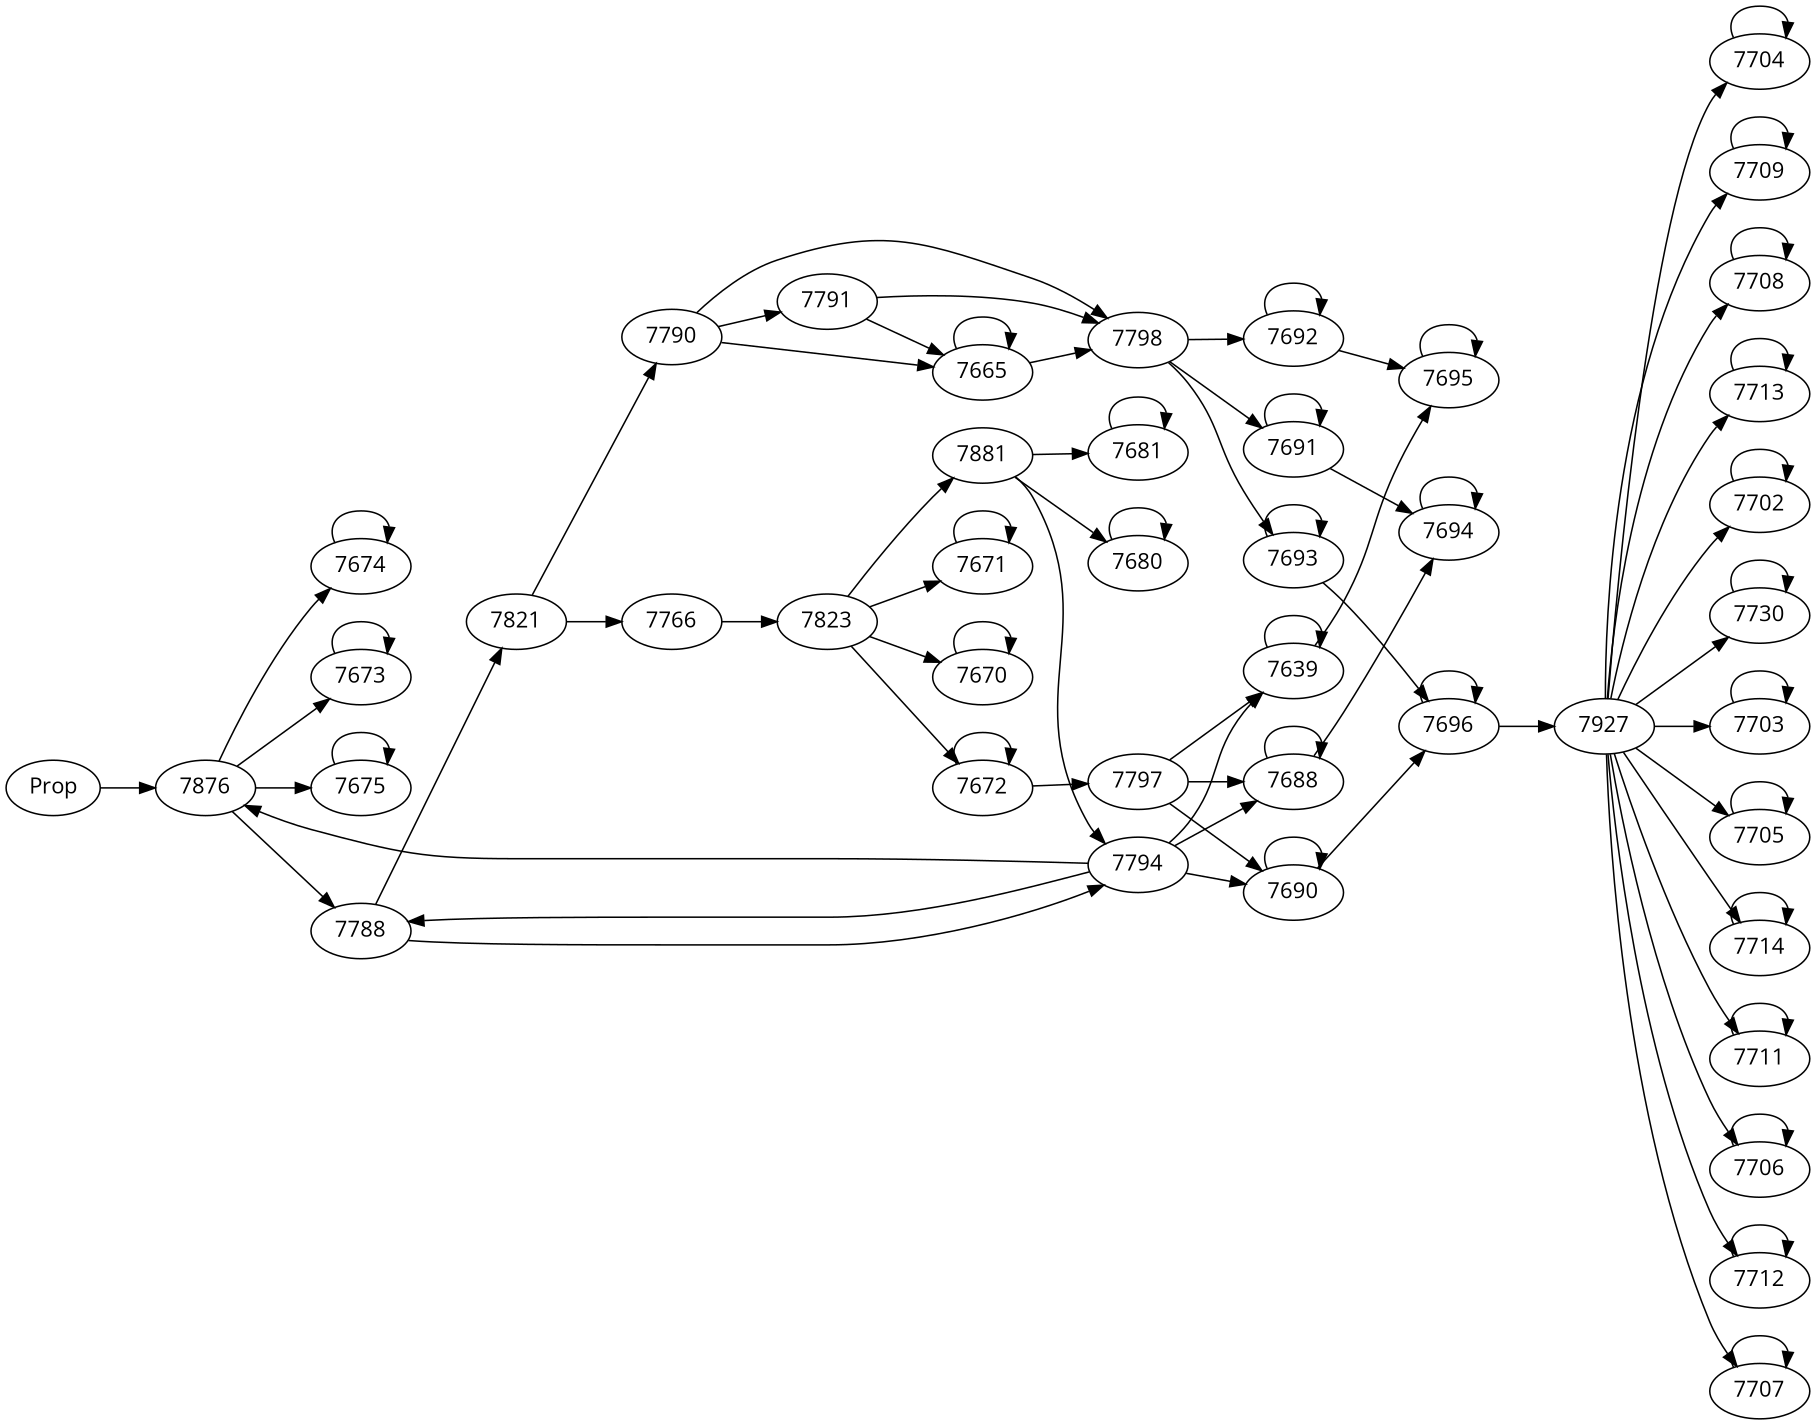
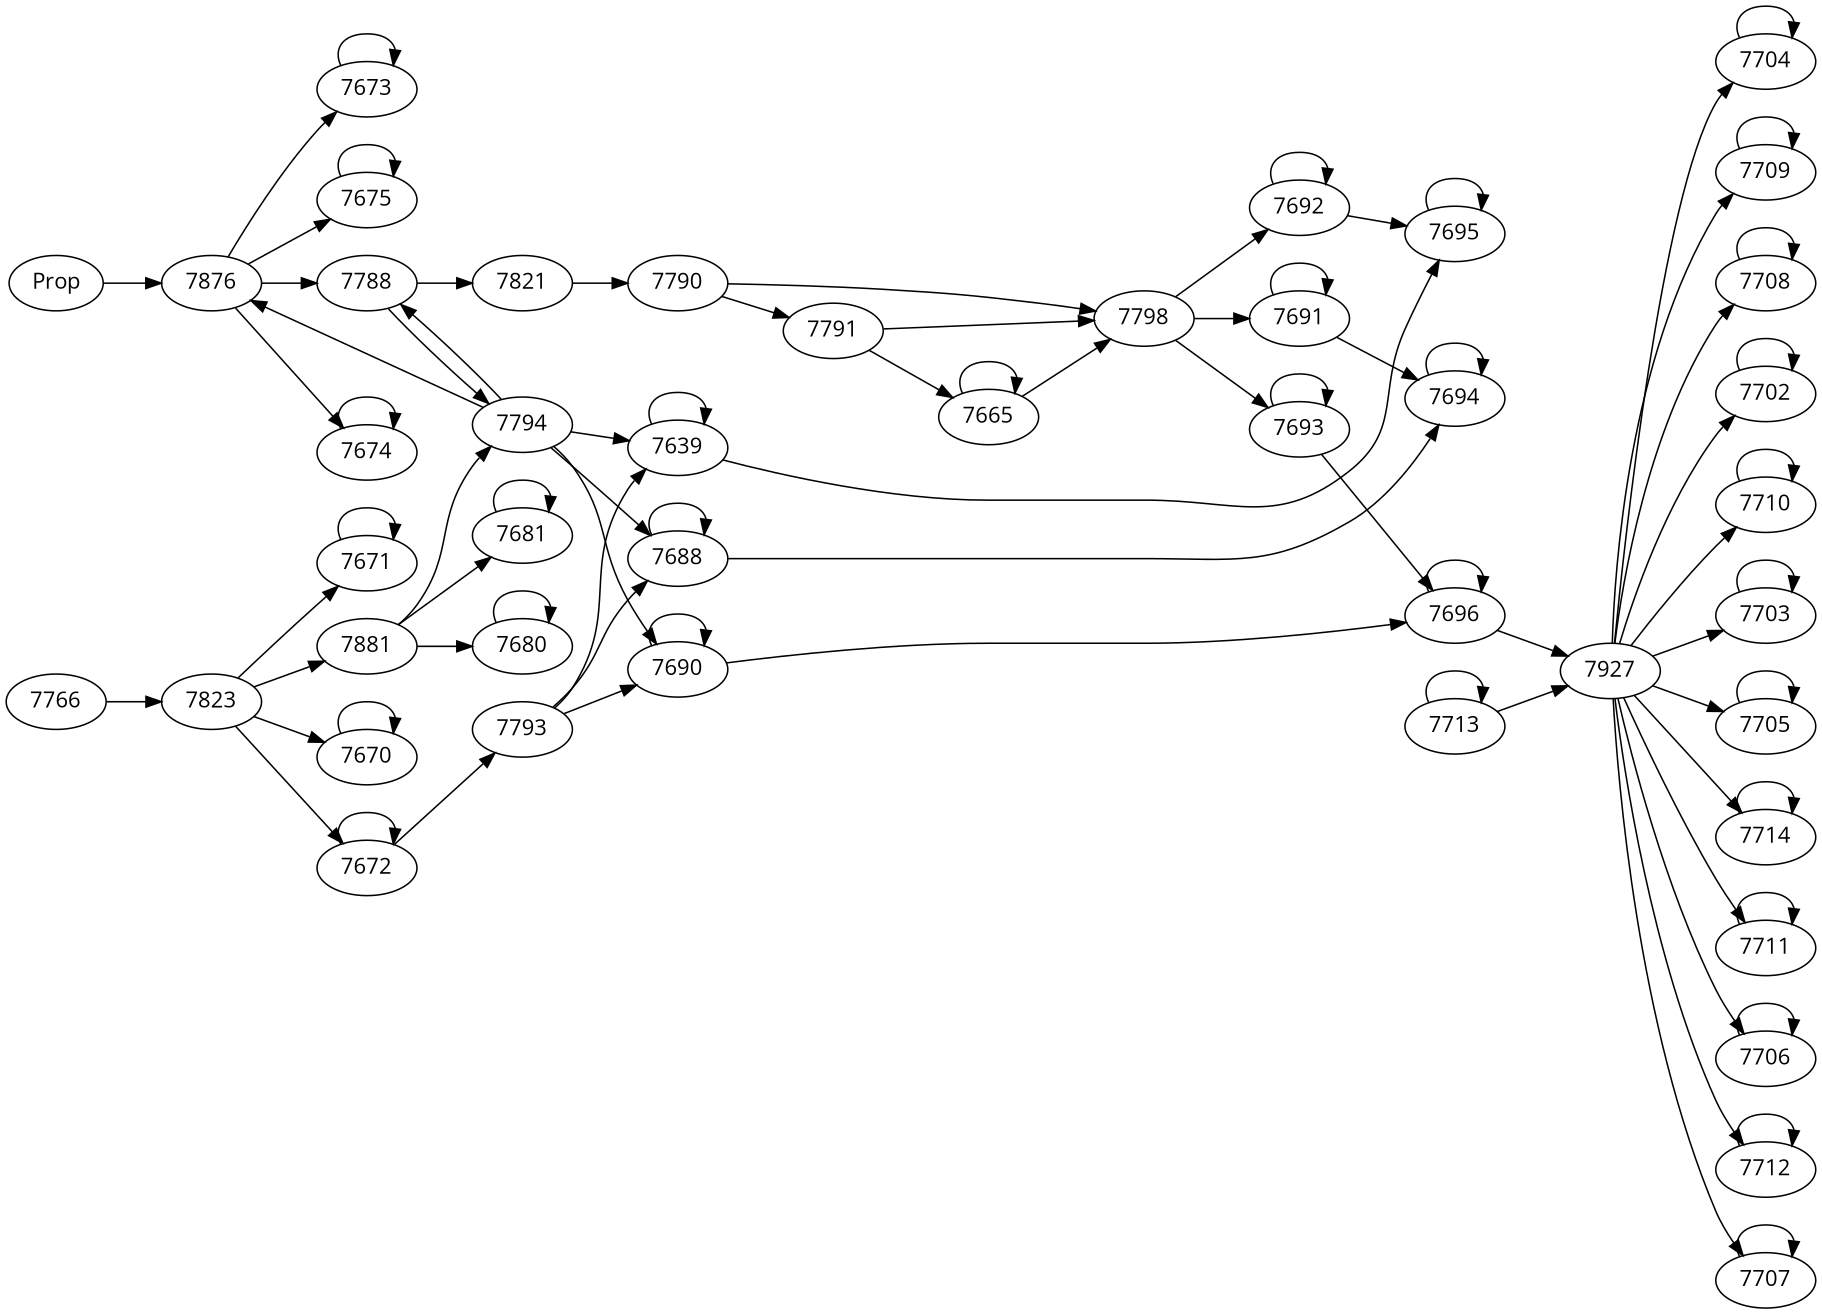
edge "7790" -> "7665": removed
edge "7927" -> "7713": reversed
node "7730": label "7730" -> "7710"
edge "7821" -> "7766": removed
node "7797": label "7797" -> "7793"
